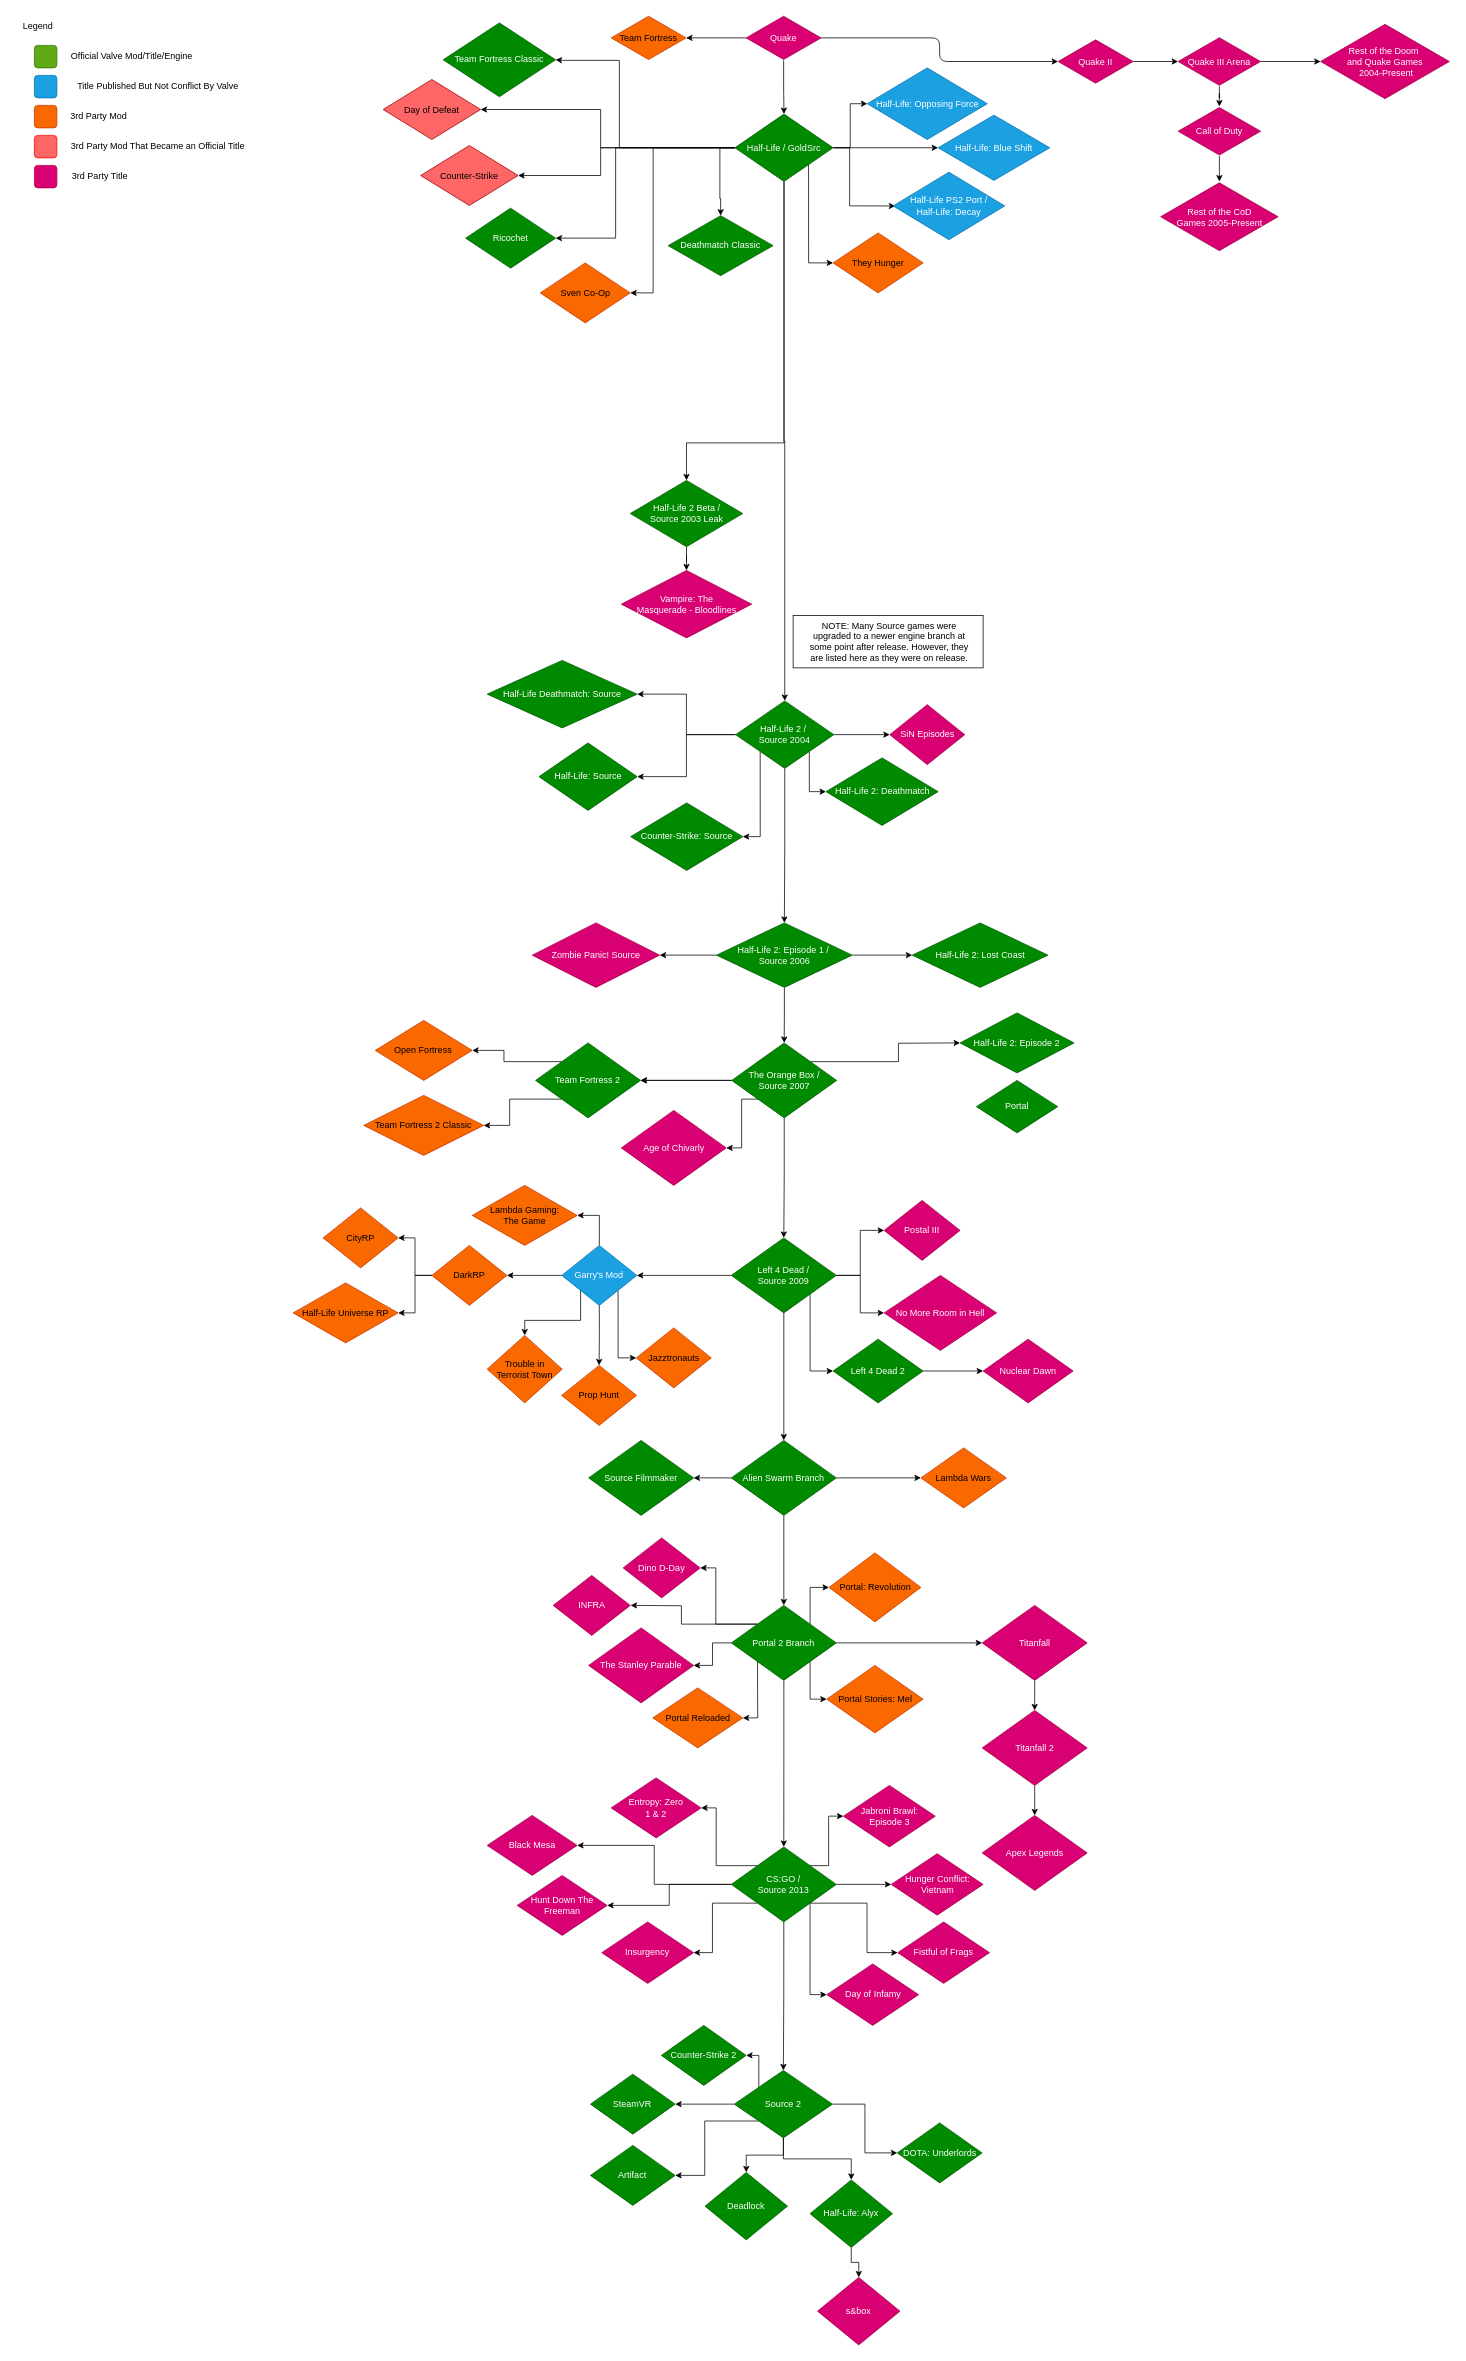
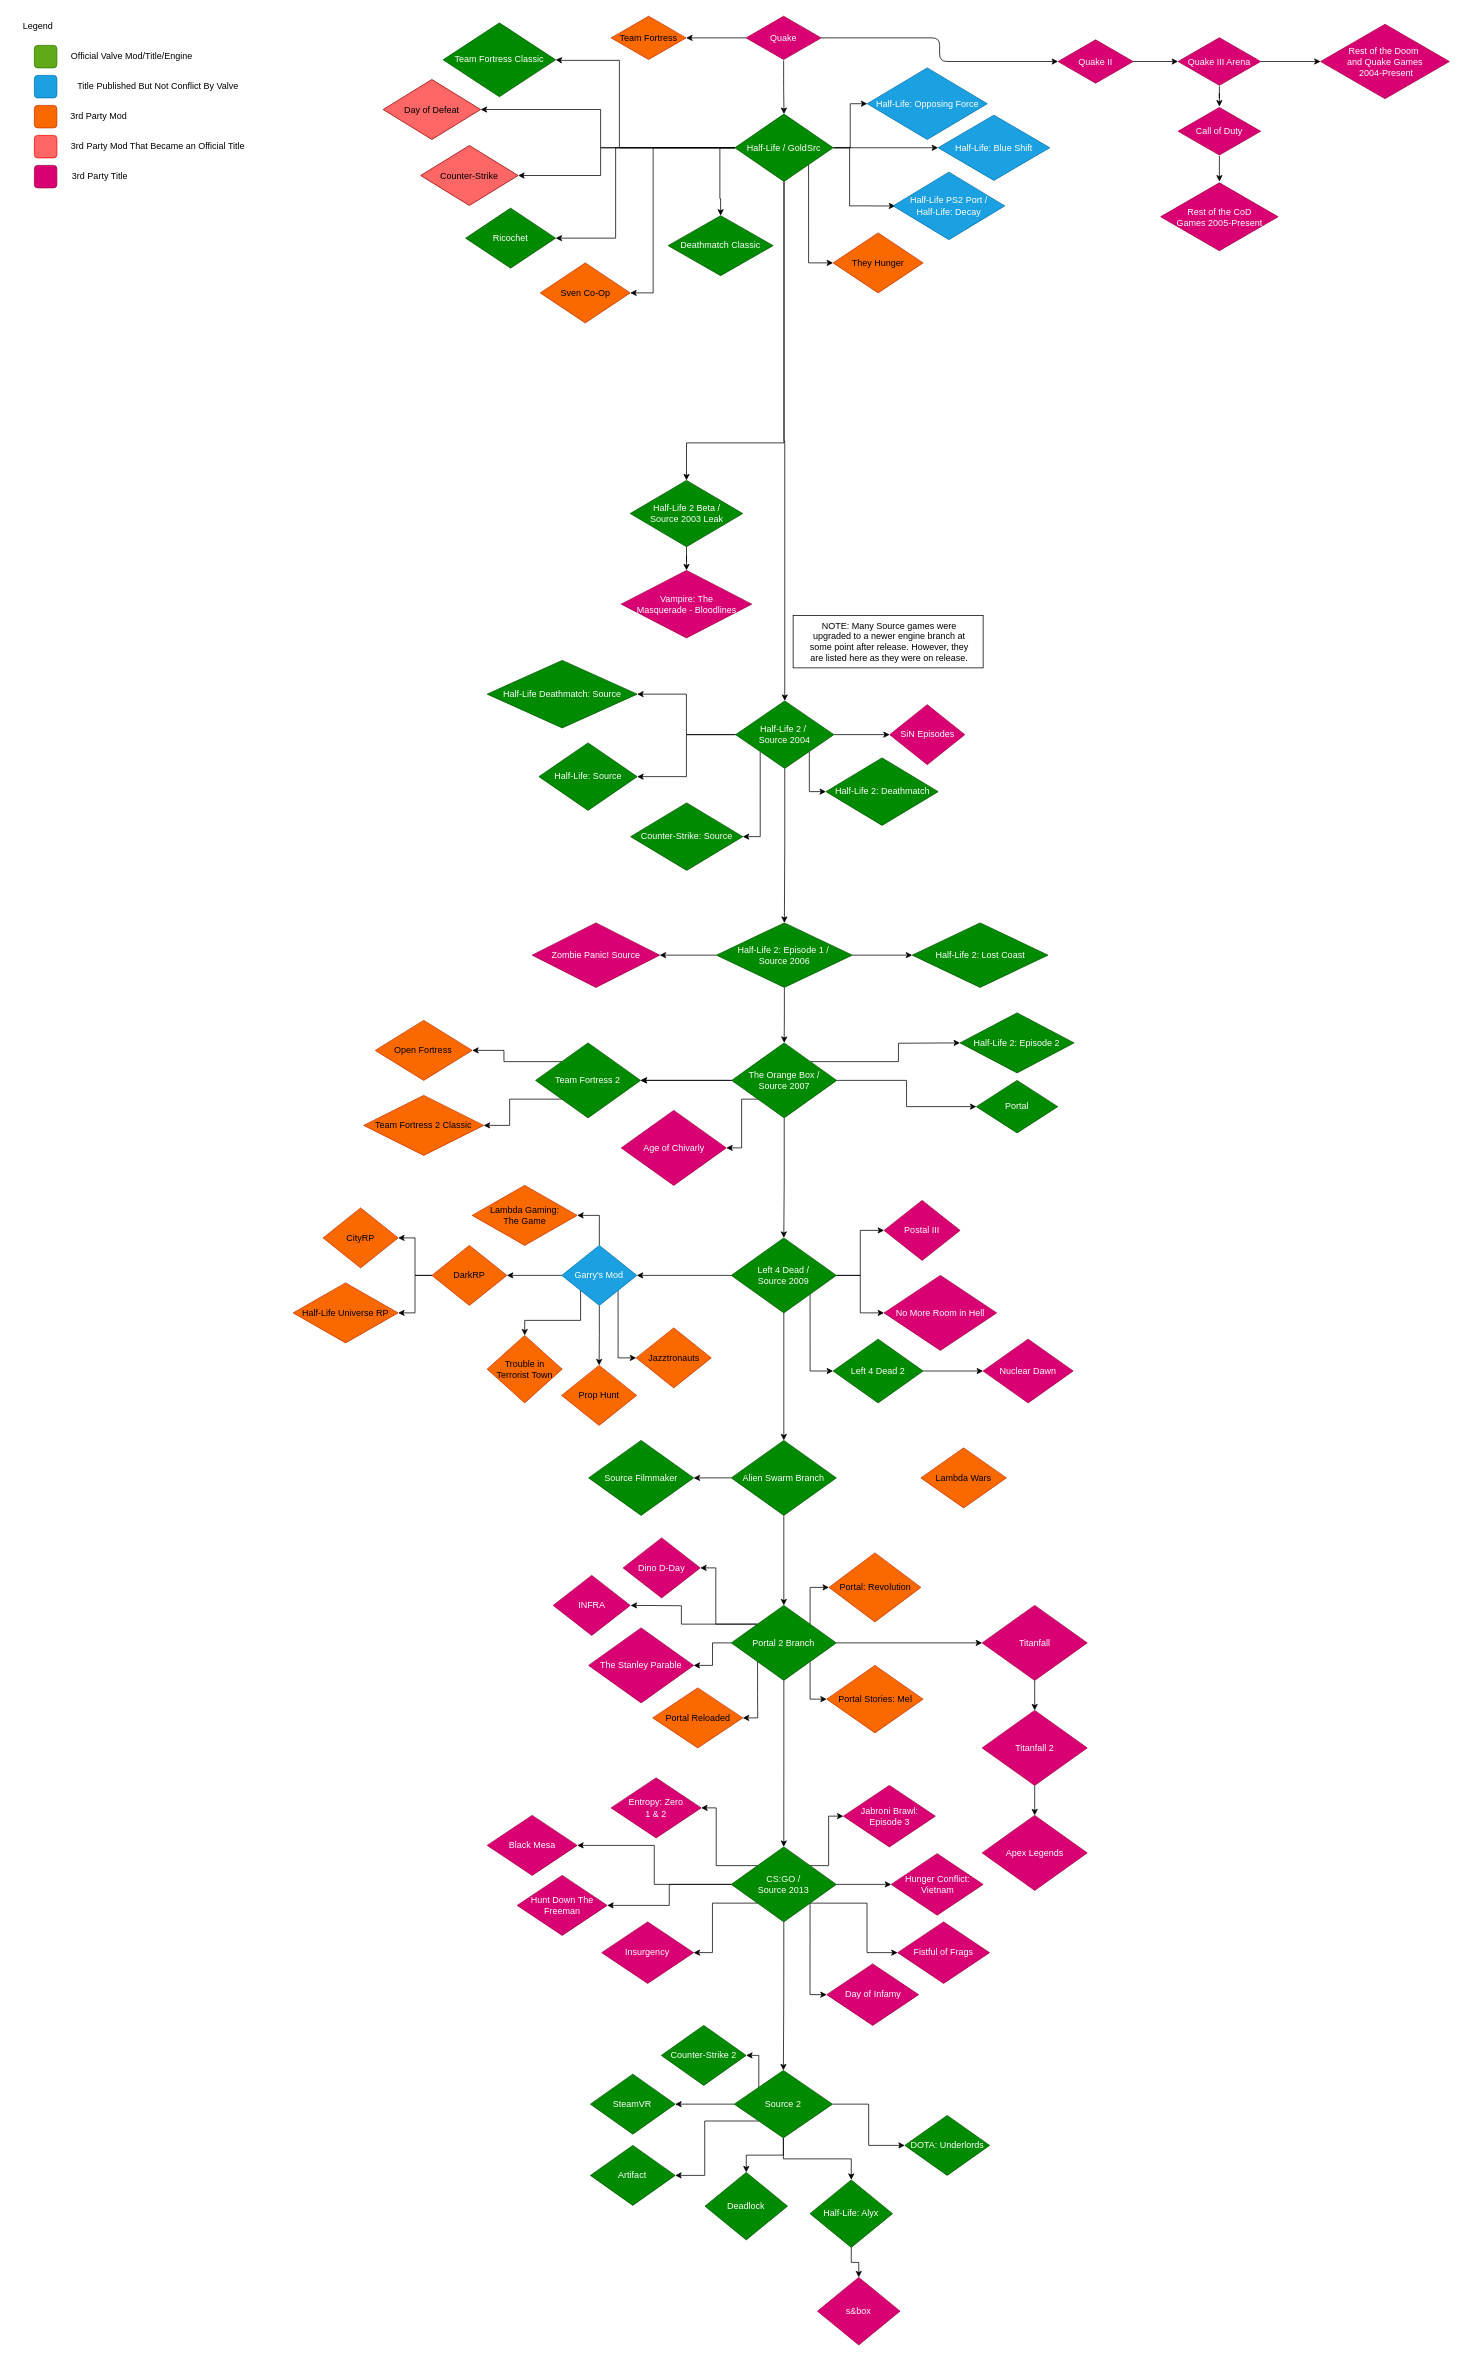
edge "The Orange Box / Source 2007" -> "Portal": added
edge "Alien Swarm Branch" -> "Lambda Wars": removed
node "DOTA: Underlords": moved (939, 2153) -> (947, 2145)
